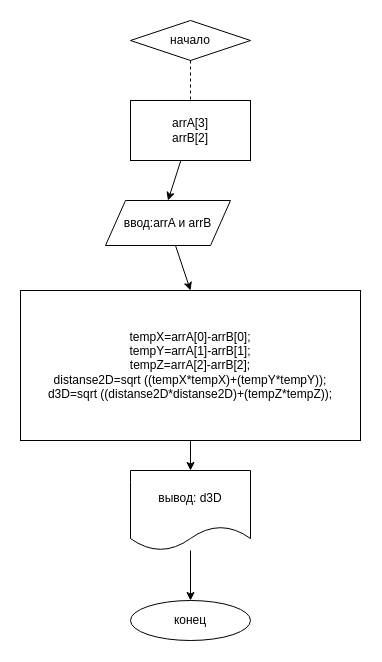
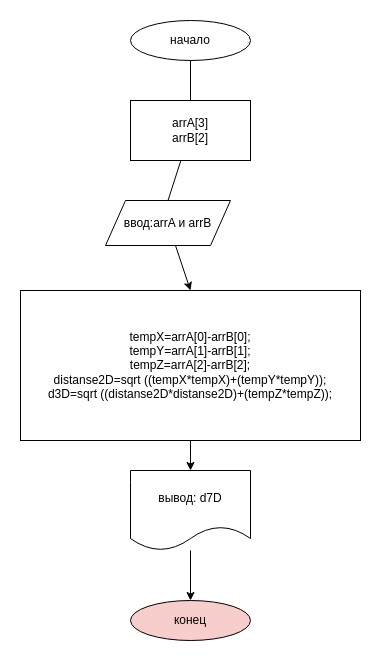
node "начало": shape diamond -> ellipse
edge "начало" -- "arrA[3] arrB[2]": style dashed -> solid
edge "arrA[3] arrB[2]" -> "ввод:arrA и arrB": arrowhead classic -> none
node "вывод: d3D": label "вывод: d3D" -> "вывод: d7D"
node "конец": fillcolor #ffffff -> #f8cecc
